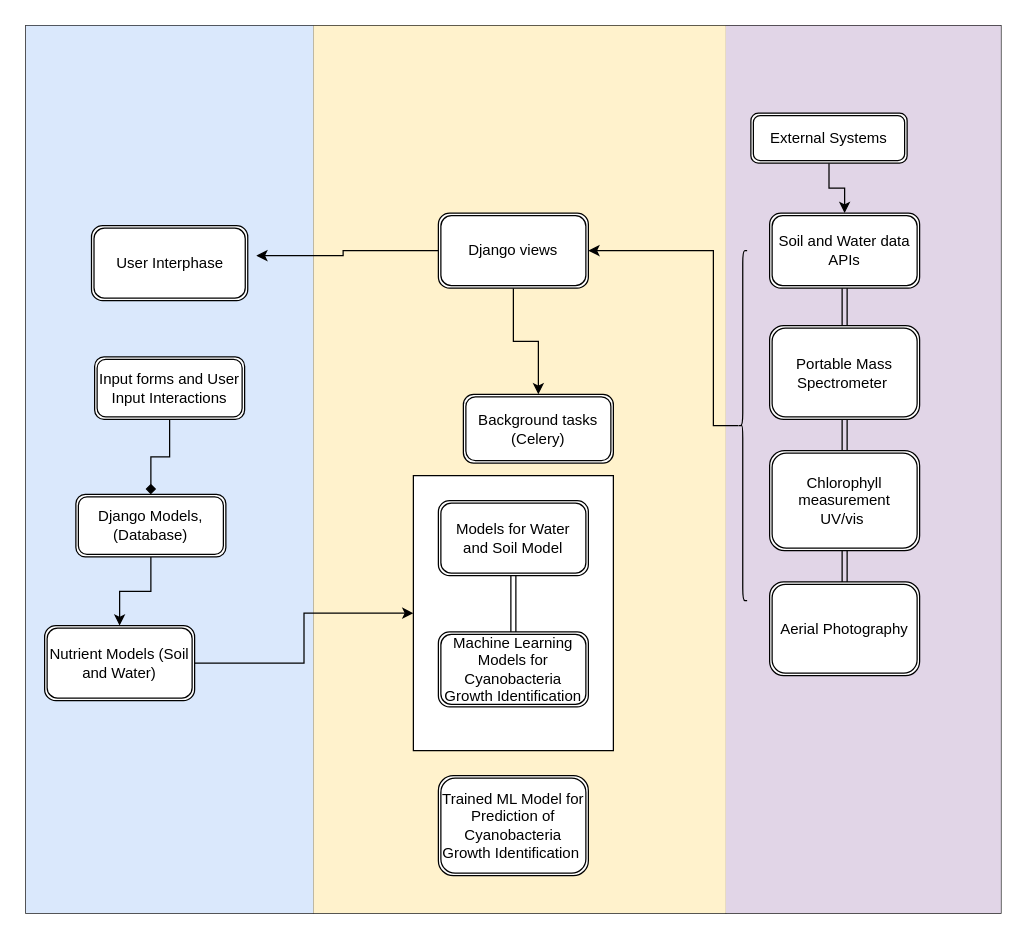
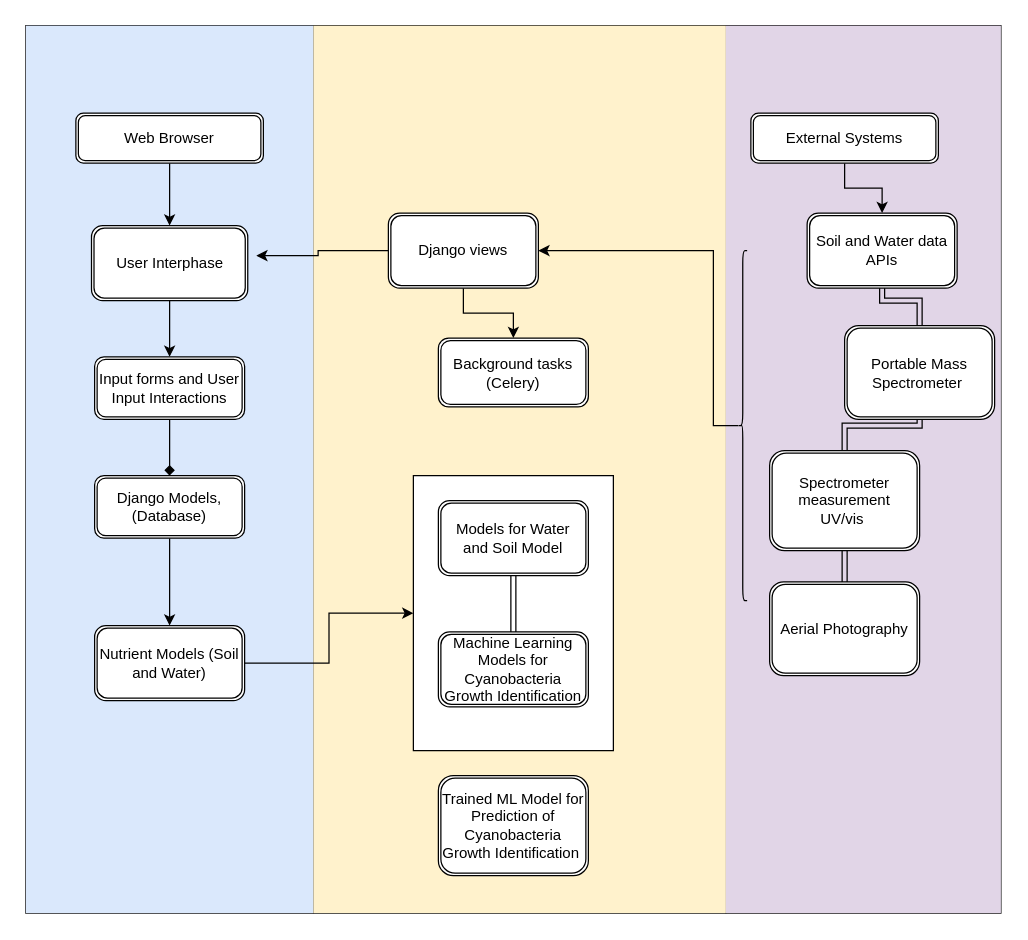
node "Web Browser": added
node "External Systems": size 156x50 -> 188x50
edge "Web Browser" -> "User Interphase": added
node "Django views": moved (513, 251) -> (463, 251)
node "Soil and Water data APIs": moved (844, 251) -> (882, 251)
edge "User Interphase" -> "Input forms and User Input Interactions": added
node "Portable Mass Spectrometer": moved (844, 373) -> (919, 373)
node "Background tasks (Celery)": moved (538, 429) -> (513, 373)
node "Chlorophyll measurement UV/vis": label "Chlorophyll measurement UV/vis" -> "Spectrometer measurement UV/vis"
node "Django Models, (Database)": moved (151, 526) -> (169, 507)
node "Nutrient Models (Soil and Water)": moved (119, 663) -> (169, 663)
